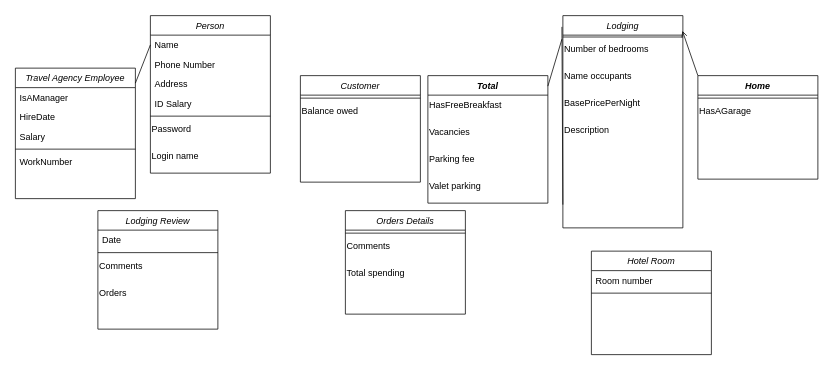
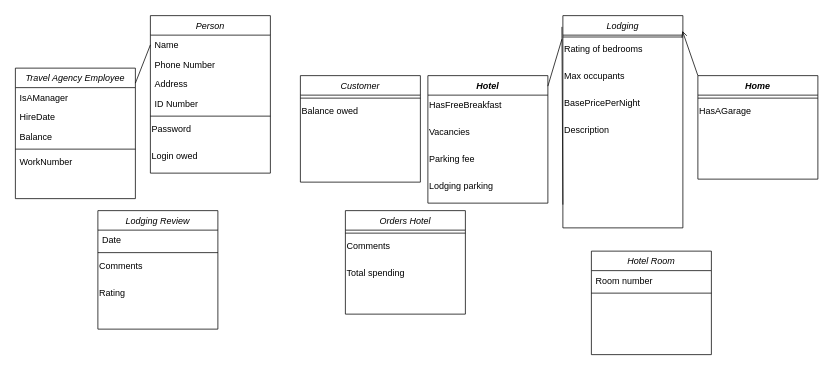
node "Number of bedrooms": label "Number of bedrooms" -> "Rating of bedrooms"
node "Name occupants": label "Name occupants" -> "Max occupants"
node "Total": label "Total" -> "Hotel"
node "ID Salary": label "ID Salary" -> "ID Number"
node "Salary": label "Salary" -> "Balance"
node "Login name": label "Login name" -> "Login owed"
node "Valet parking": label "Valet parking" -> "Lodging parking"
node "Orders Details": label "Orders Details" -> "Orders Hotel"
node "Orders": label "Orders" -> "Rating"
